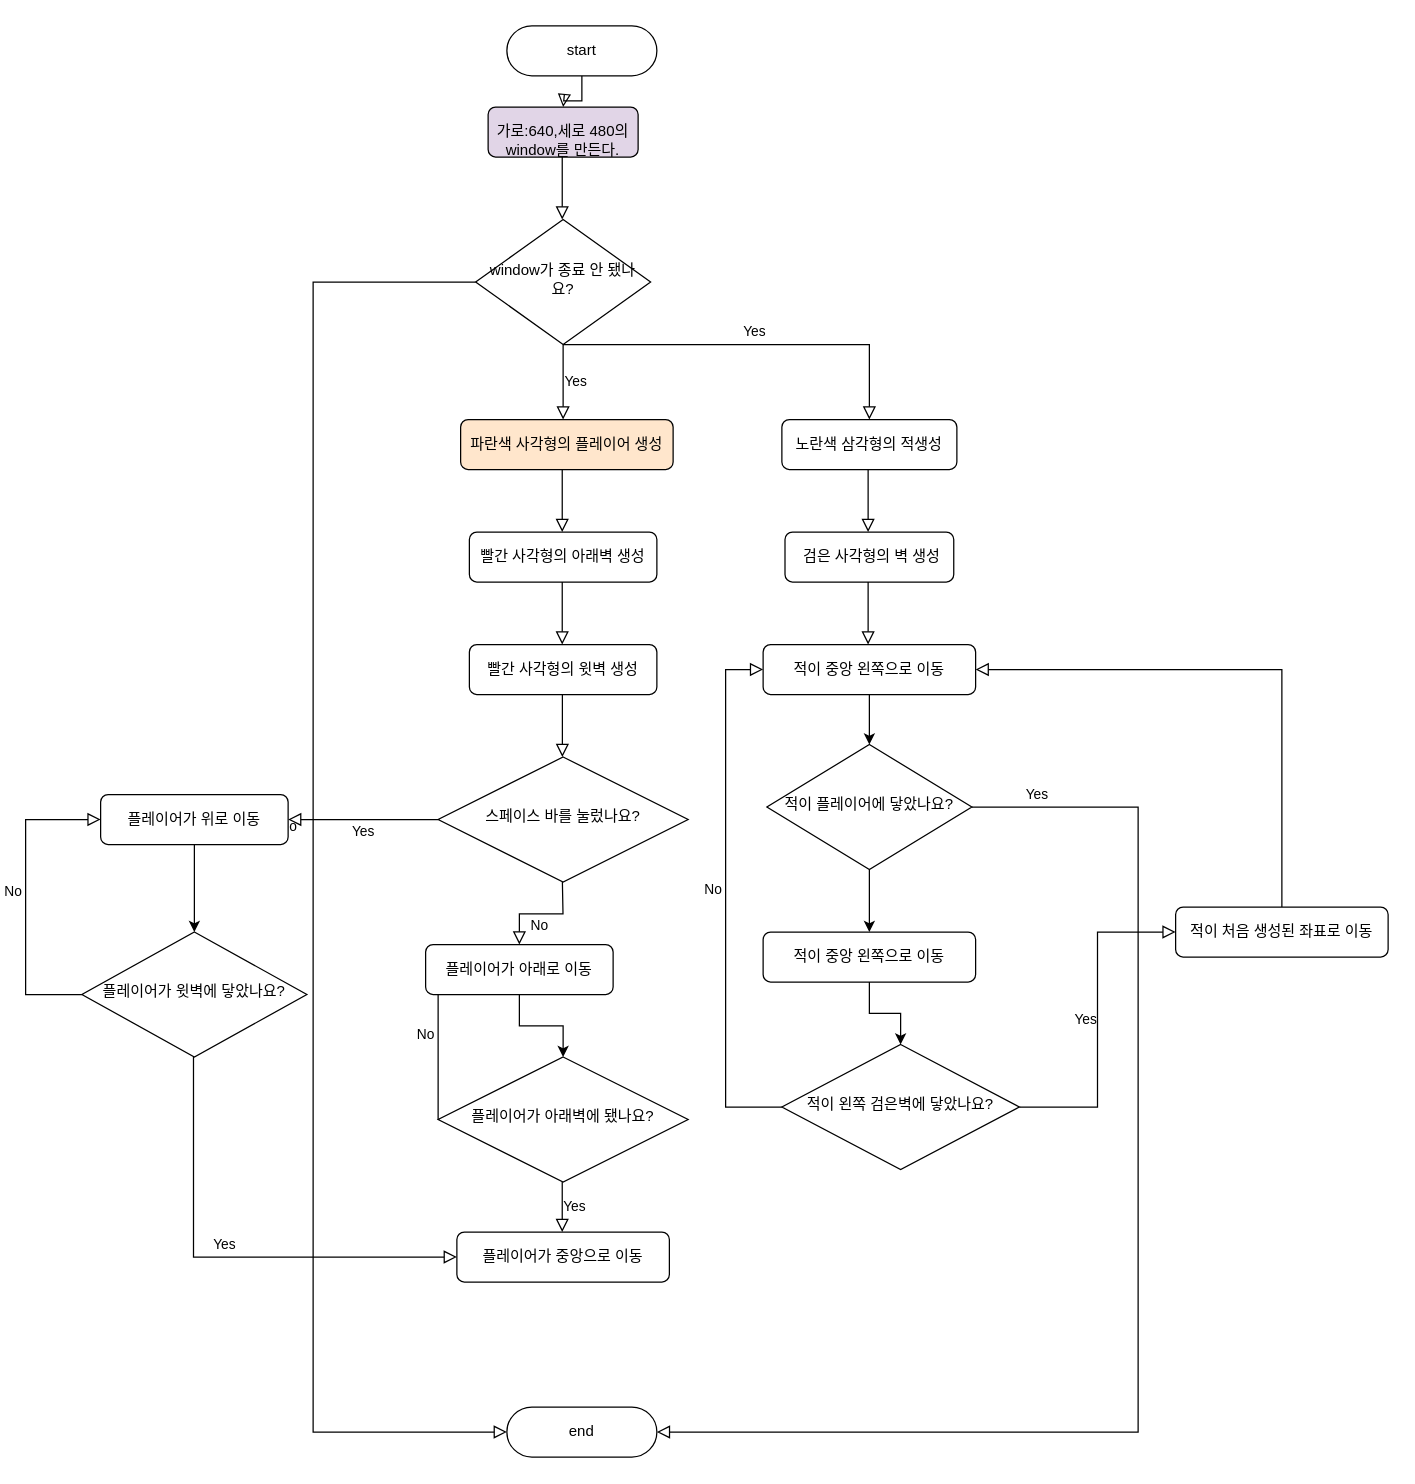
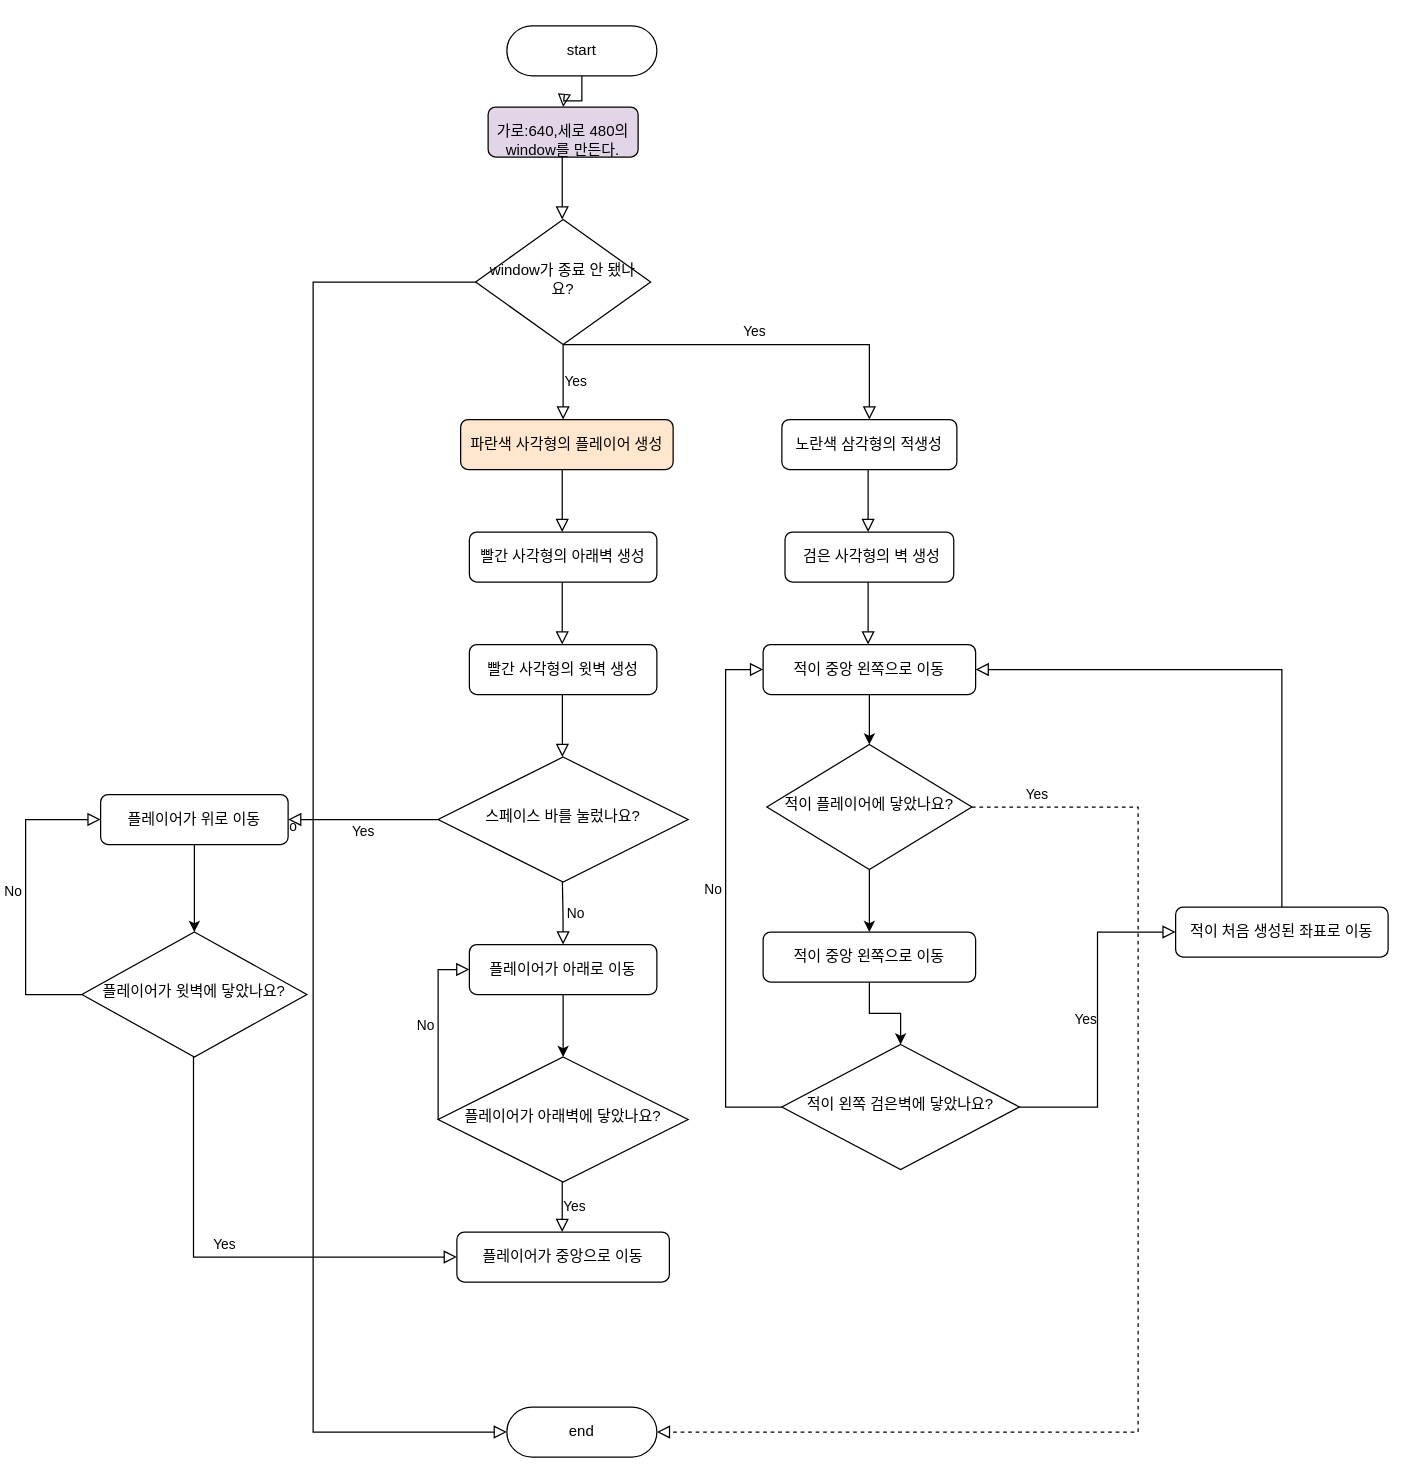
node "플레이어가 아래로 이동": moved (519, 969) -> (563, 969)
node "플레이어가 아래벽에 됐나요?": label "플레이어가 아래벽에 됐나요?" -> "플레이어가 아래벽에 닿았나요?"
edge "적이 플레이어에 닿았나요?" -> "end": style solid -> dashed
